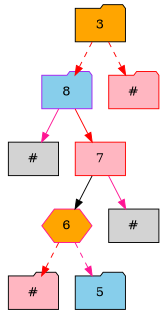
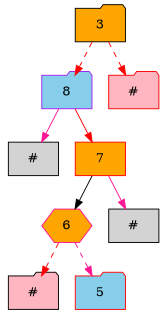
node "7": fillcolor lightpink -> orange
node "5": color black -> red
